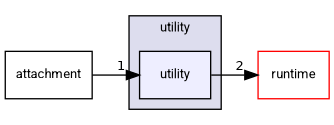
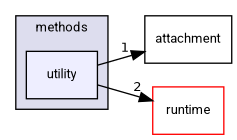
cluster "utility": label "utility" -> "methods"
edge "attachment" -> "utility": reversed
